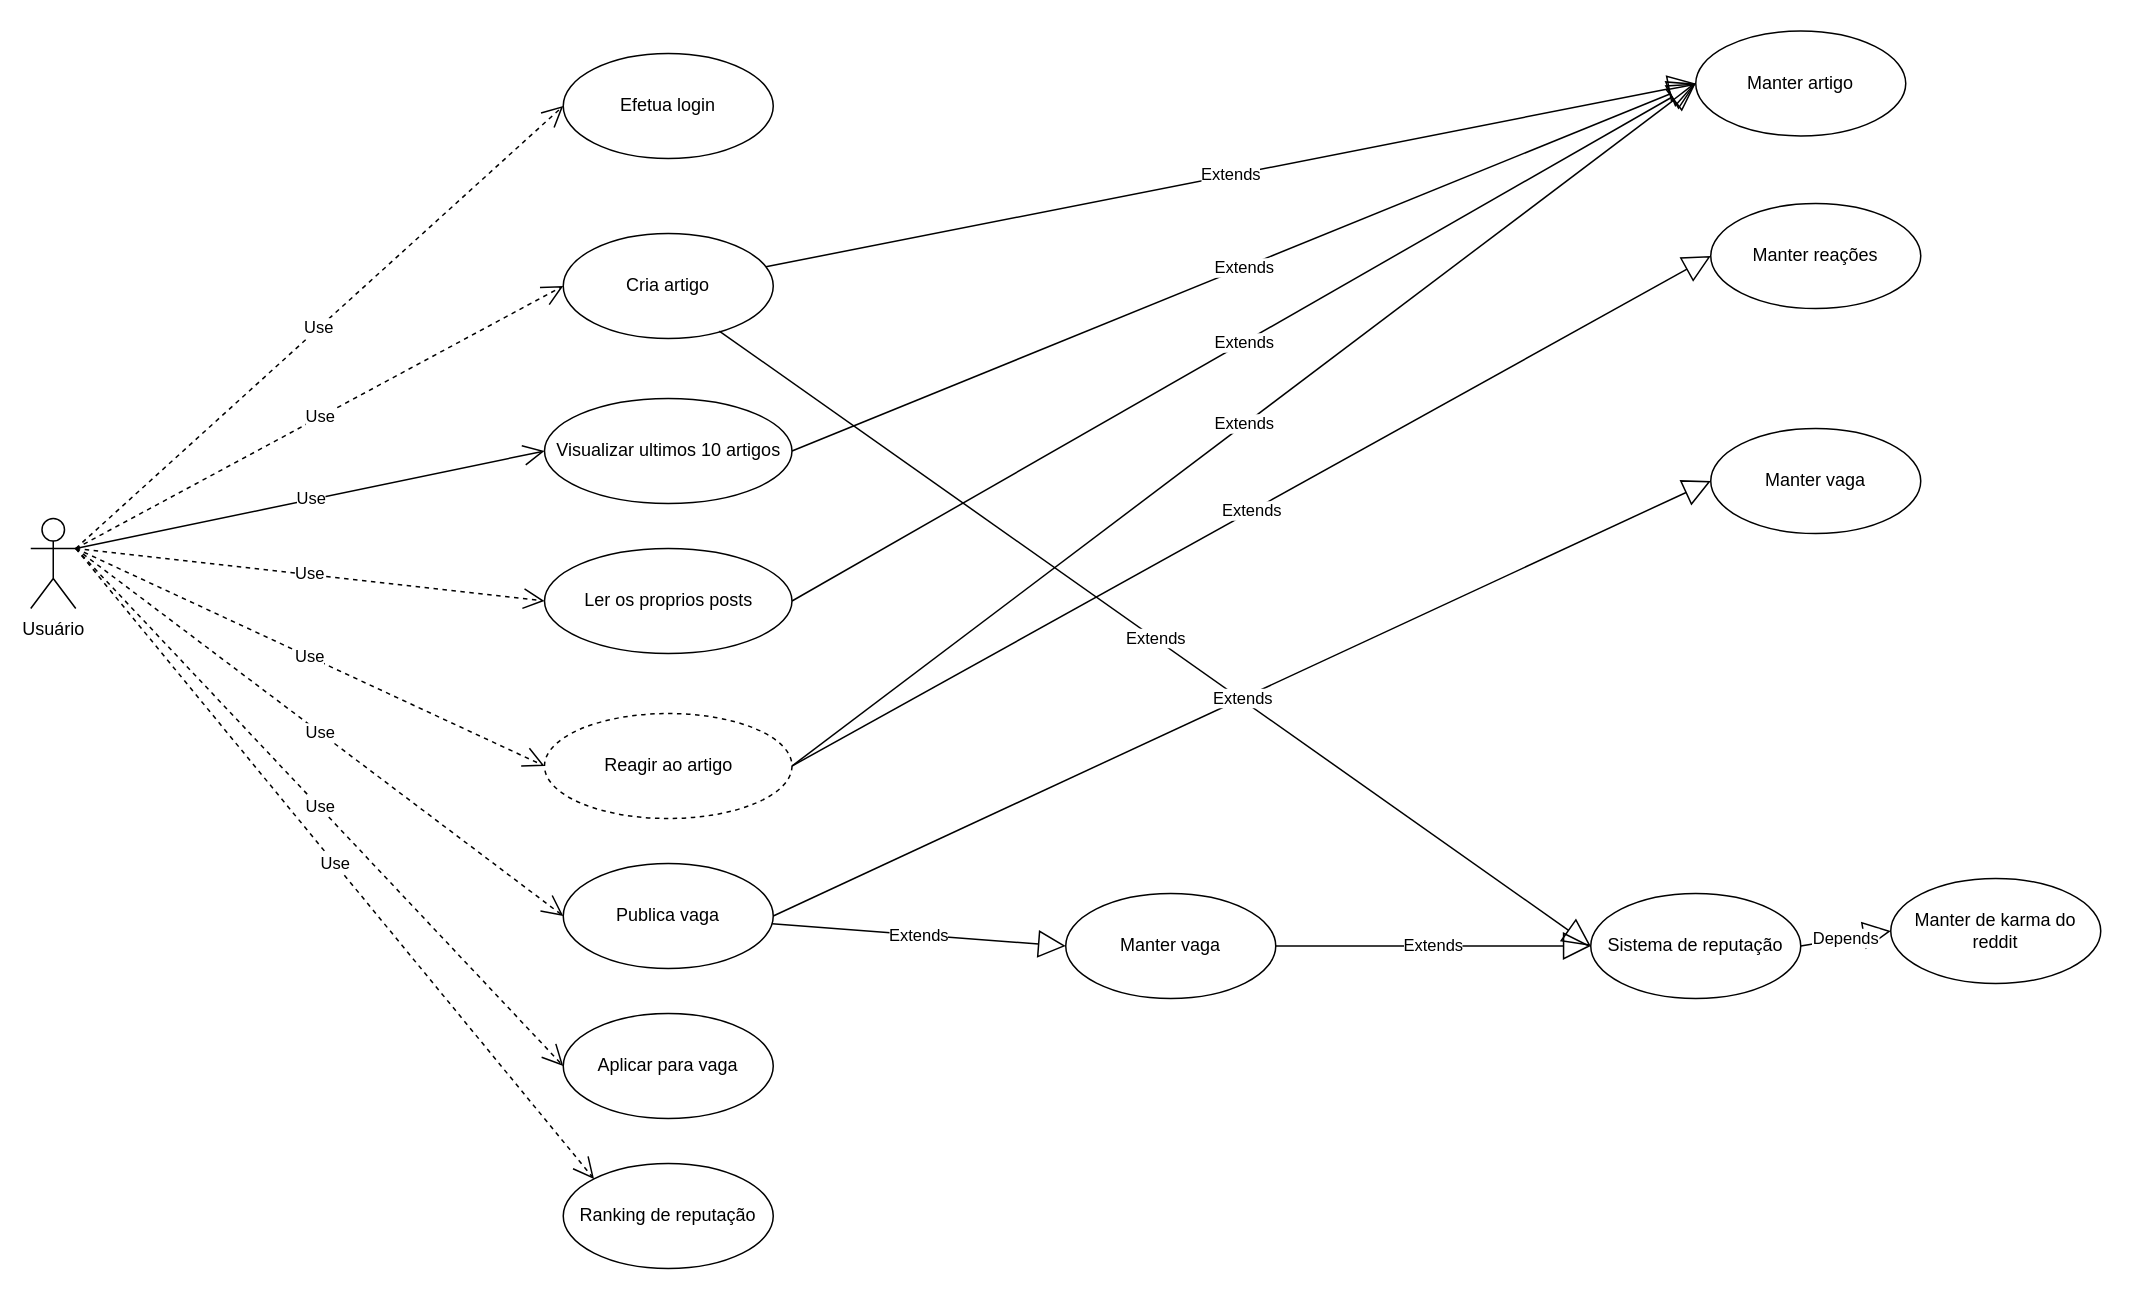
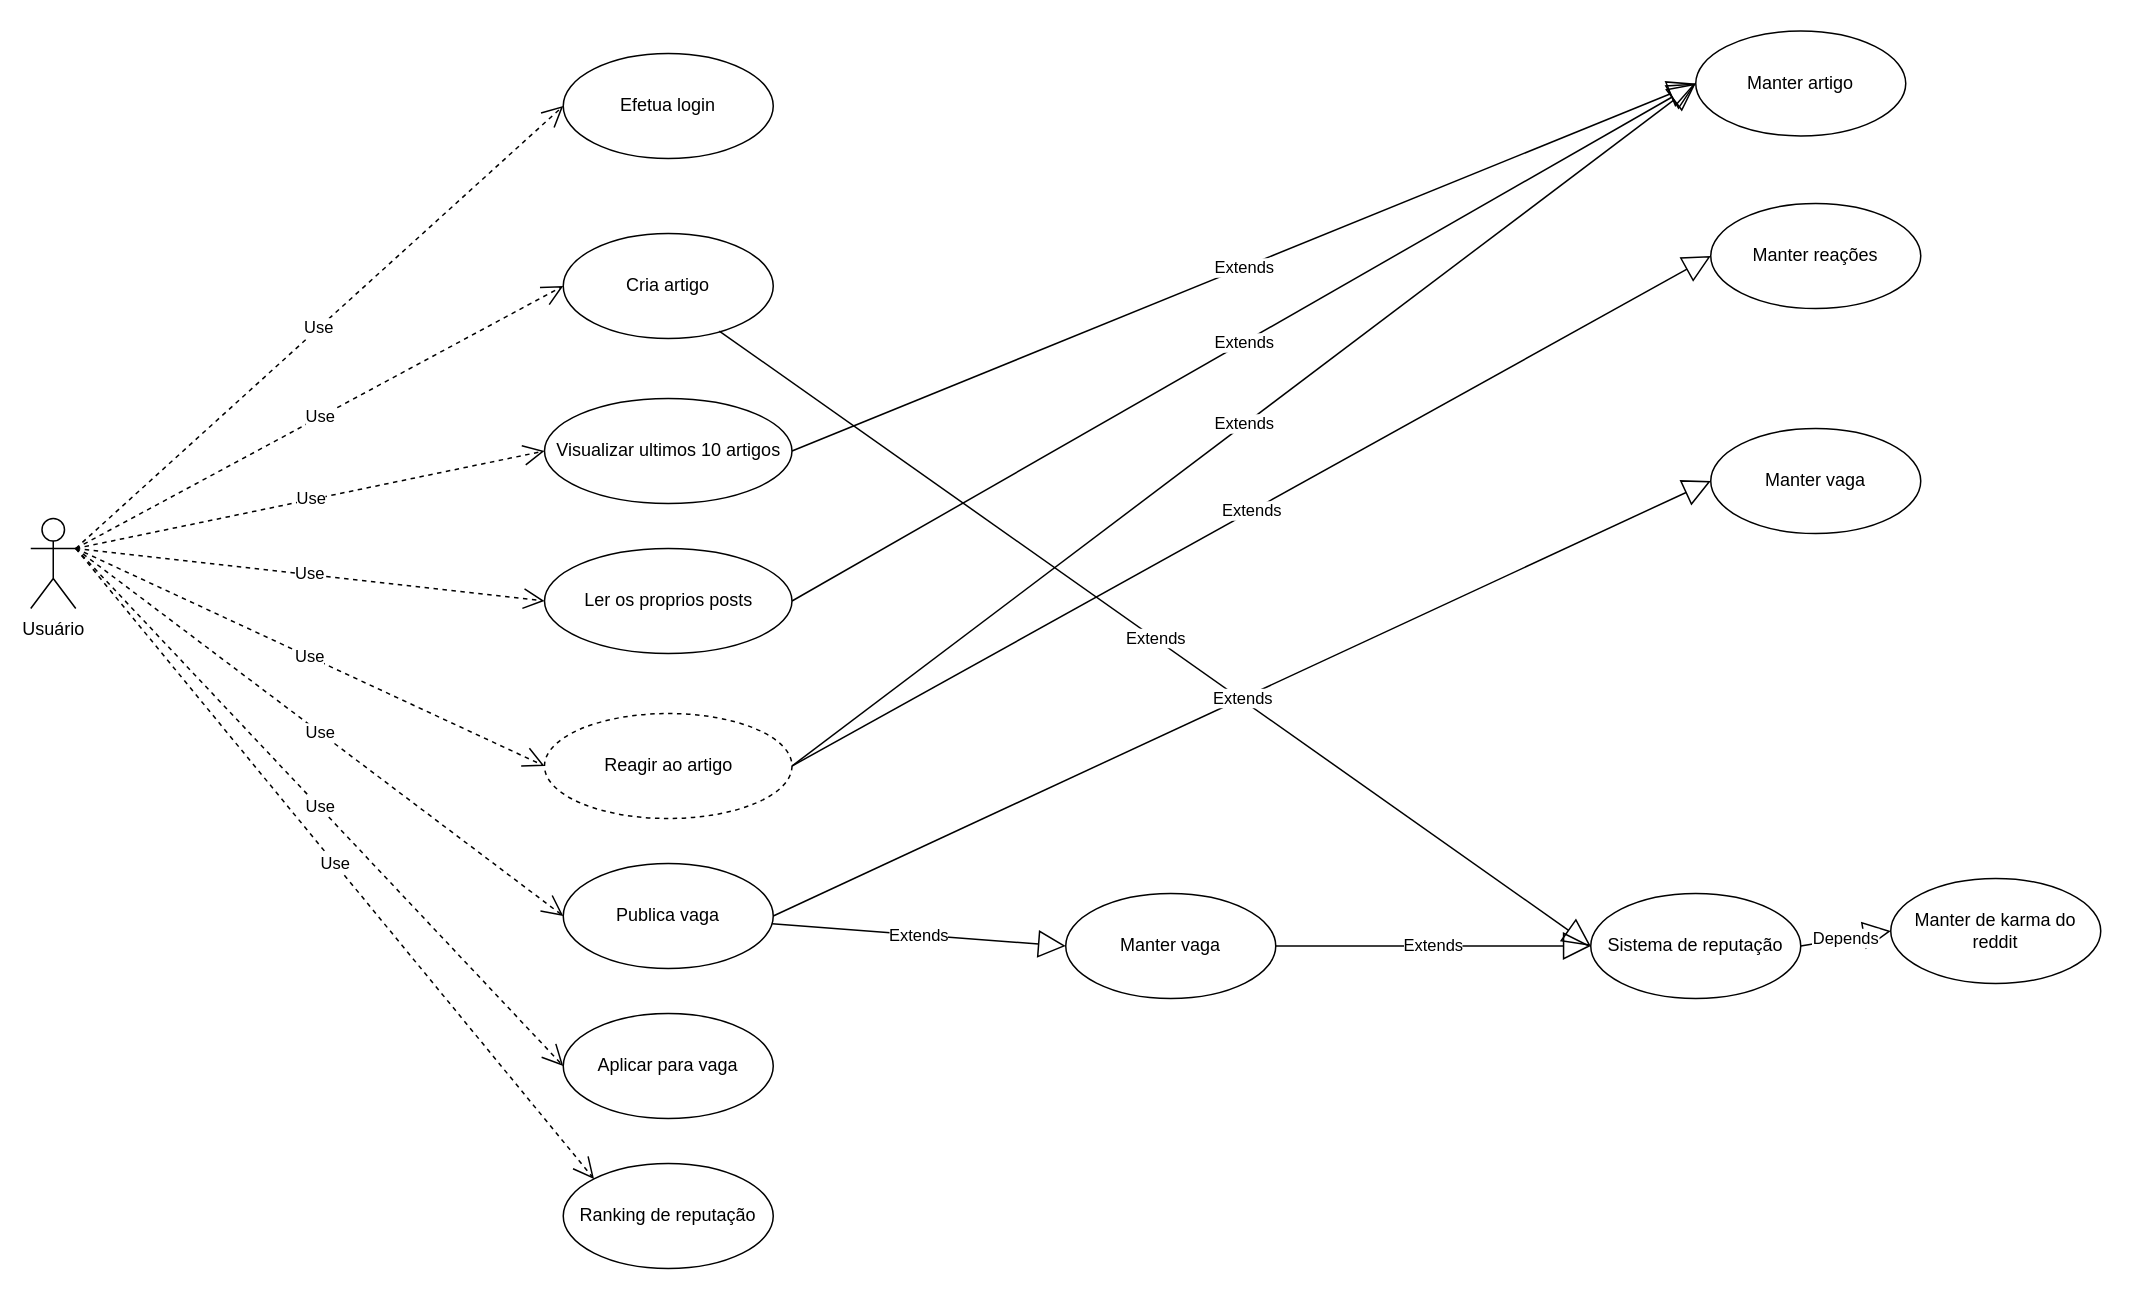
edge "Cria artigo" -> "Manter artigo": removed, label "Extends"
edge "Usuário" -> "Visualizar ultimos 10 artigos": style solid -> dashed
